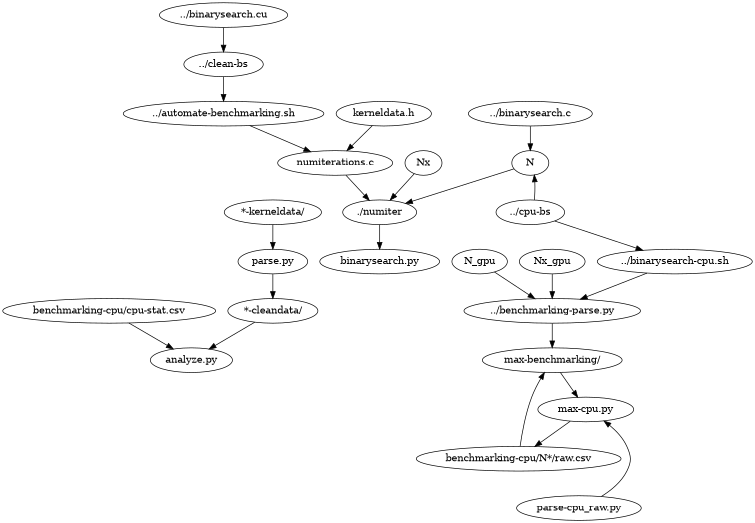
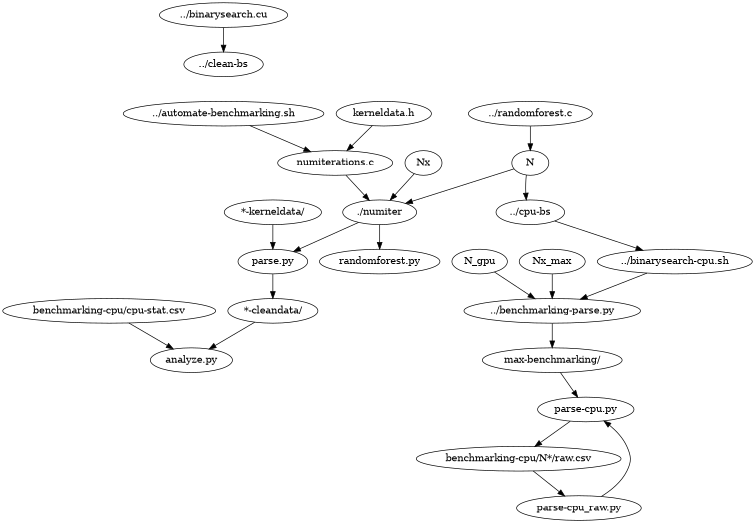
edge "../clean-bs" -> "../automate-benchmarking.sh": removed
node "../binarysearch.c": label "../binarysearch.c" -> "../randomforest.c"
edge "../cpu-bs" -> "N": reversed
edge "./numiter" -> "parse.py": added
node "binarysearch.py": label "binarysearch.py" -> "randomforest.py"
node "Nx_gpu": label "Nx_gpu" -> "Nx_max"
node "max-cpu.py": label "max-cpu.py" -> "parse-cpu.py"
edge "benchmarking-cpu/N*/raw.csv" -> "max-benchmarking/": now "benchmarking-cpu/N*/raw.csv" -> "parse-cpu_raw.py"
